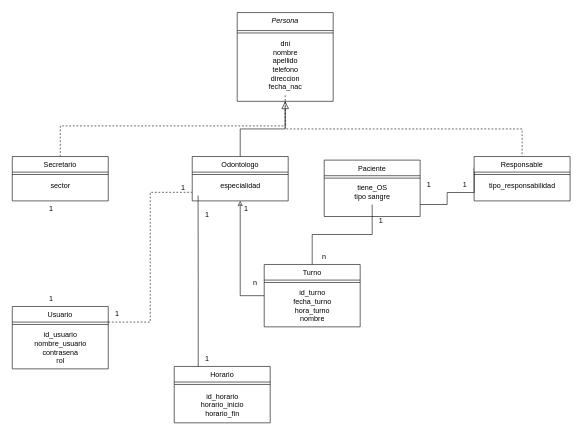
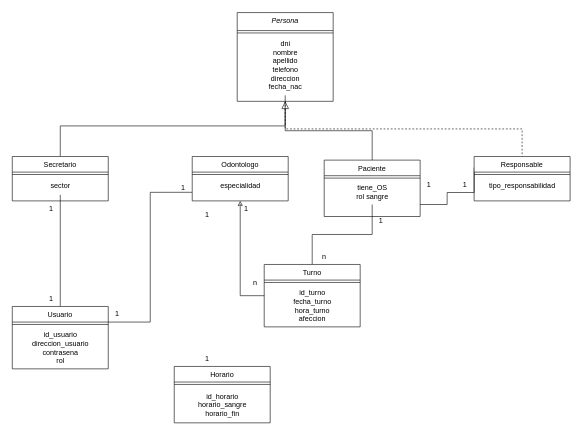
edge "dni nombre apellido telefono direccion fecha_nac" -- "Secretario": style dashed -> solid
edge "Odontologo" -> "Persona": removed
edge "Paciente" -> "Persona": added
node "tiene_OS tipo sangre": label "tiene_OS tipo sangre" -> "tiene_OS rol sangre"
edge "sector" -- "Usuario": added
edge "especialidad" -- "Usuario": style dashed -> solid
edge "especialidad" -- "Horario": removed
node "id_turno fecha_turno hora_turno nombre": label "id_turno fecha_turno hora_turno nombre" -> "id_turno fecha_turno hora_turno afeccion"
node "id_usuario nombre_usuario contrasena rol": label "id_usuario nombre_usuario contrasena rol" -> "id_usuario direccion_usuario contrasena rol"
node "id_horario horario_inicio horario_fin": label "id_horario horario_inicio horario_fin" -> "id_horario horario_sangre horario_fin"
